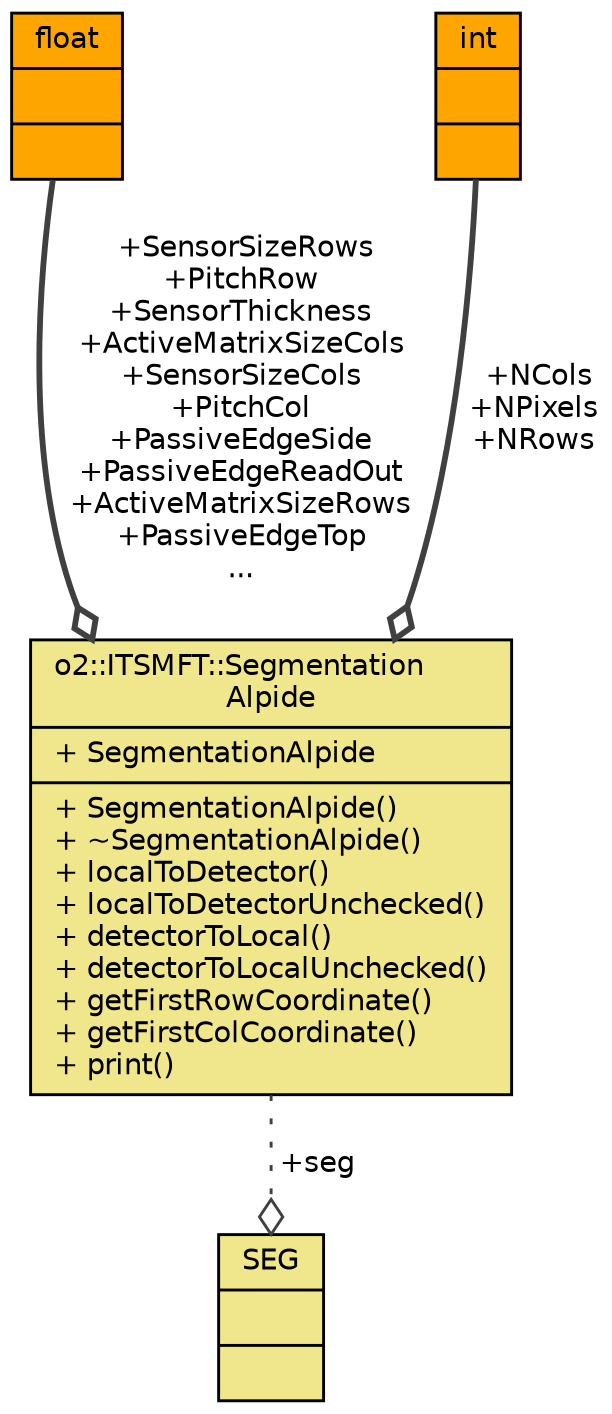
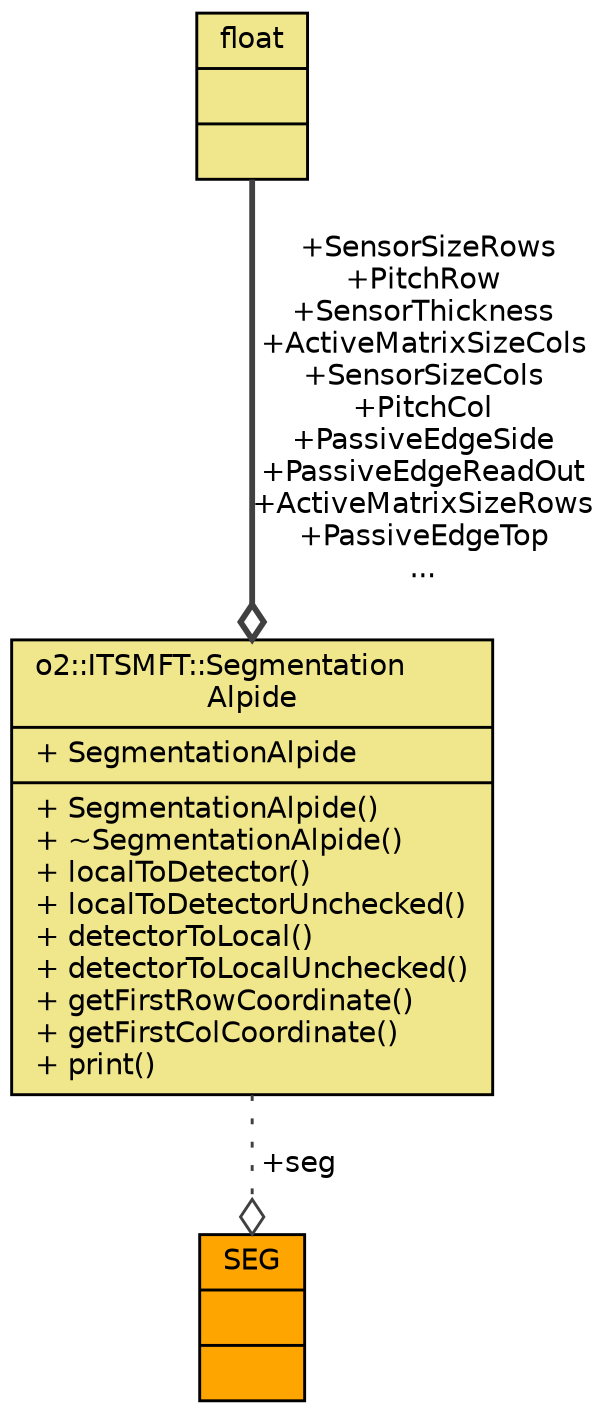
node "float": fillcolor orange -> khaki
node "int": removed
node "SEG": fillcolor khaki -> orange
